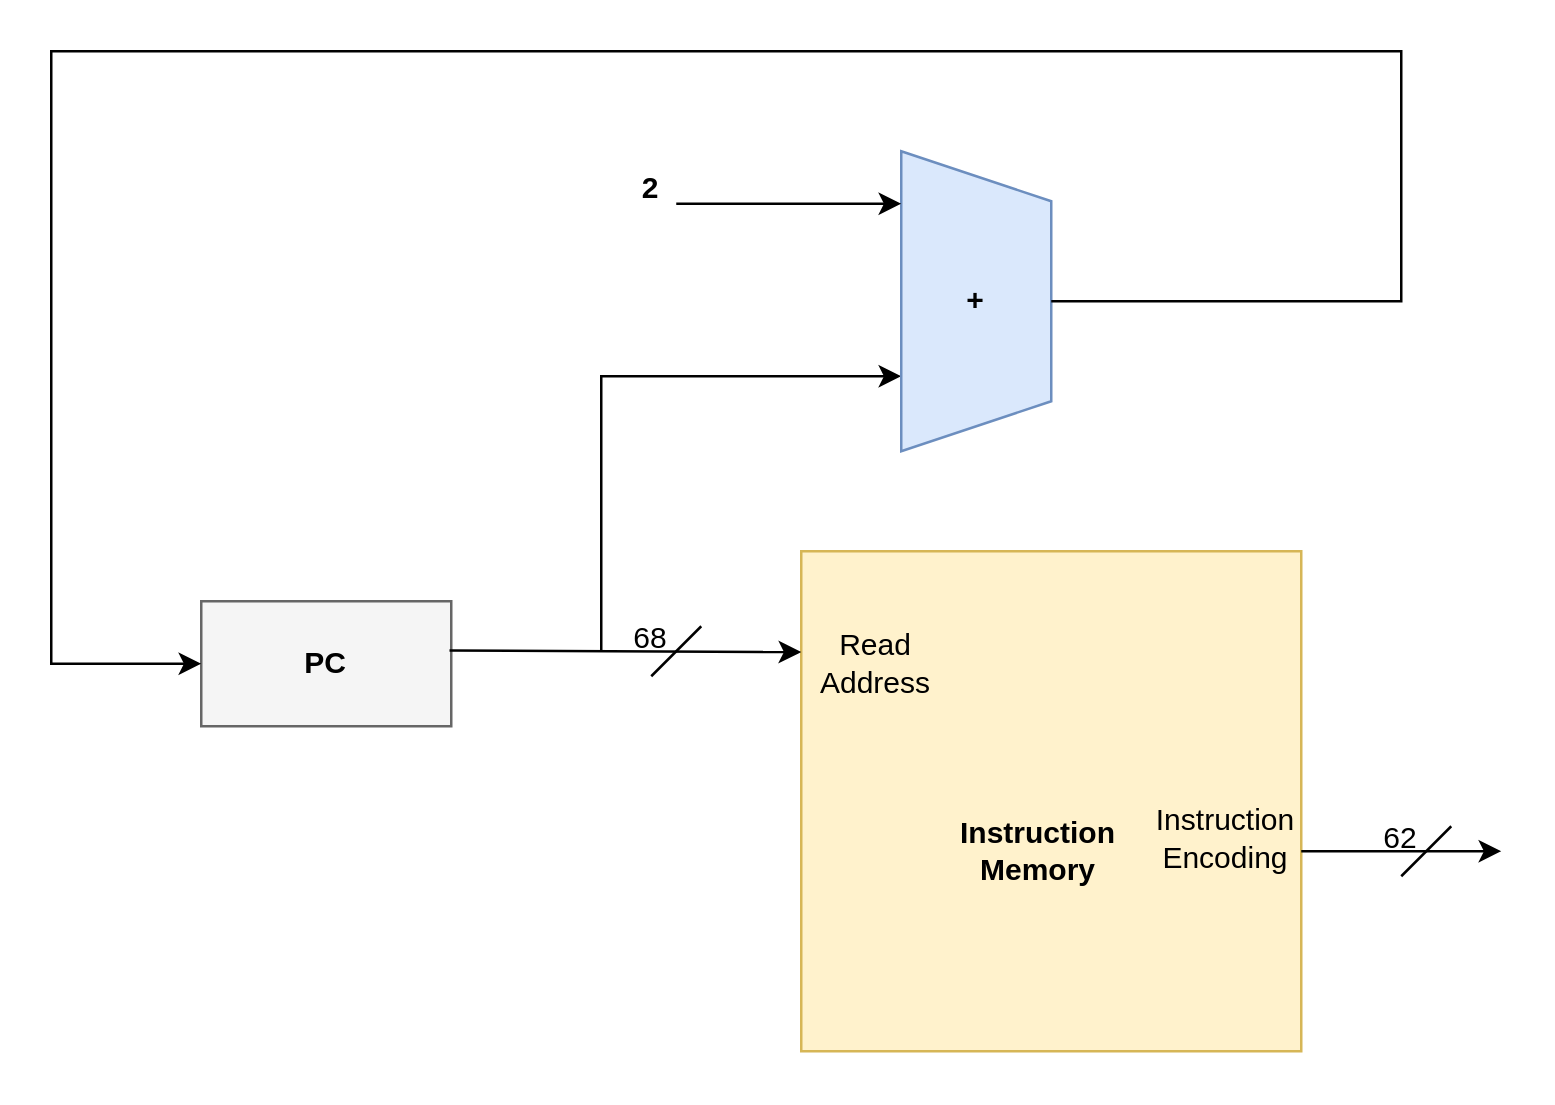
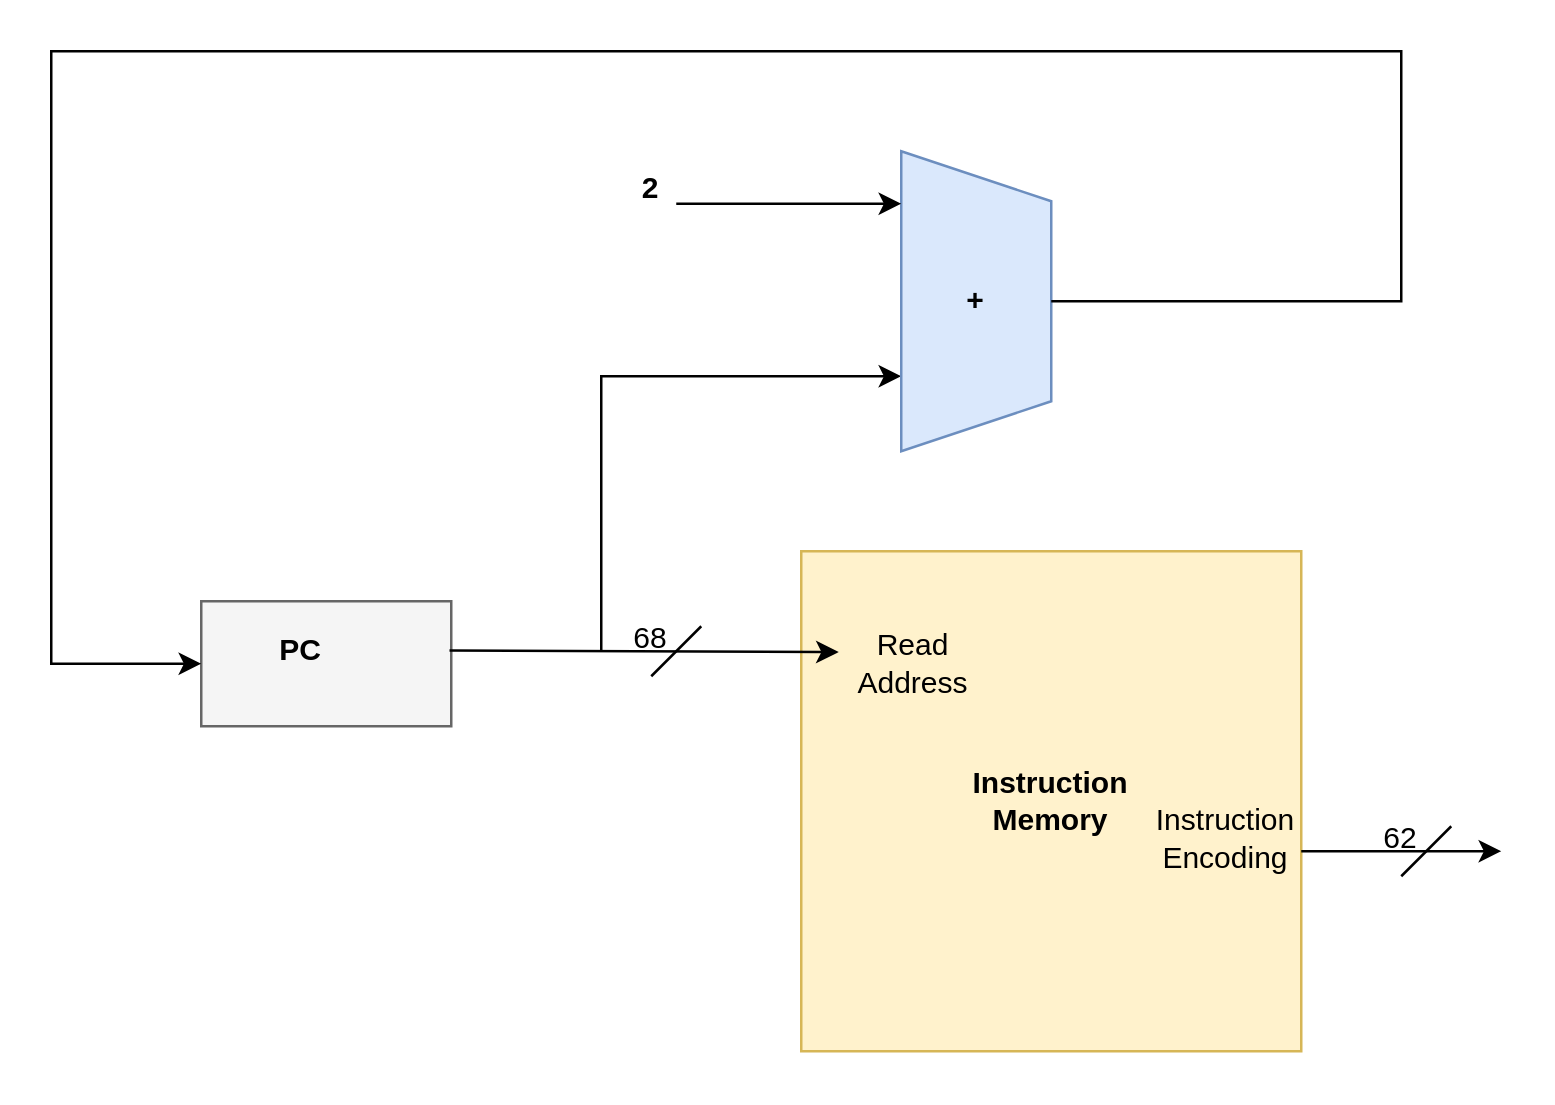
node "PC": moved (326, 664) -> (301, 651)
node "Read Address": moved (876, 664) -> (914, 664)
node "Instruction Memory": moved (1039, 851) -> (1051, 801)
